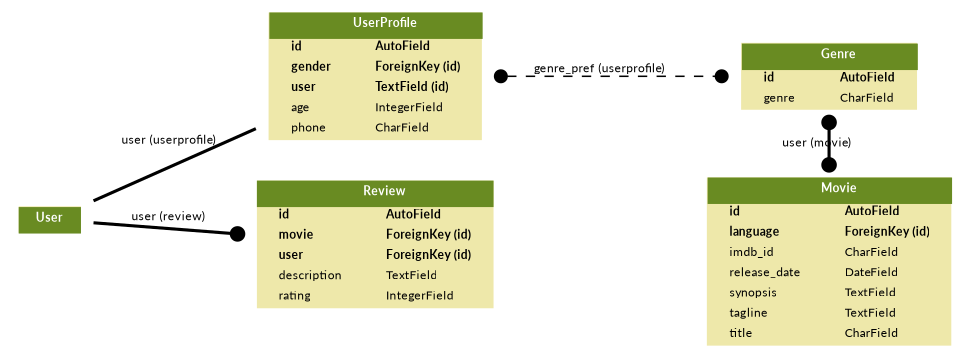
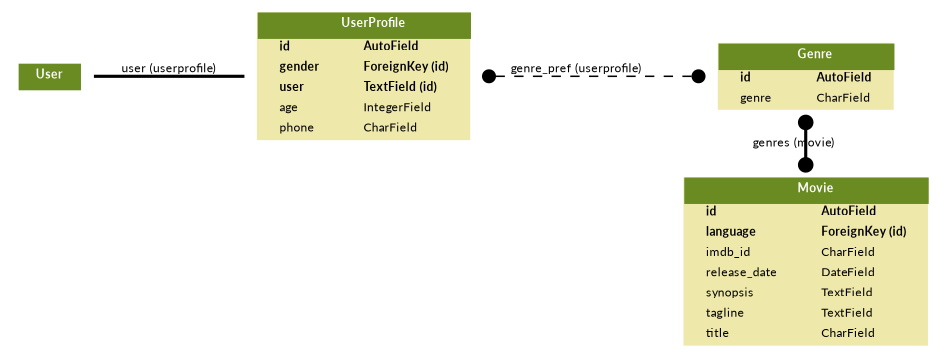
edge "Genre" -- "Movie": label "user (movie)" -> "genres (movie)"
node "Review": removed
